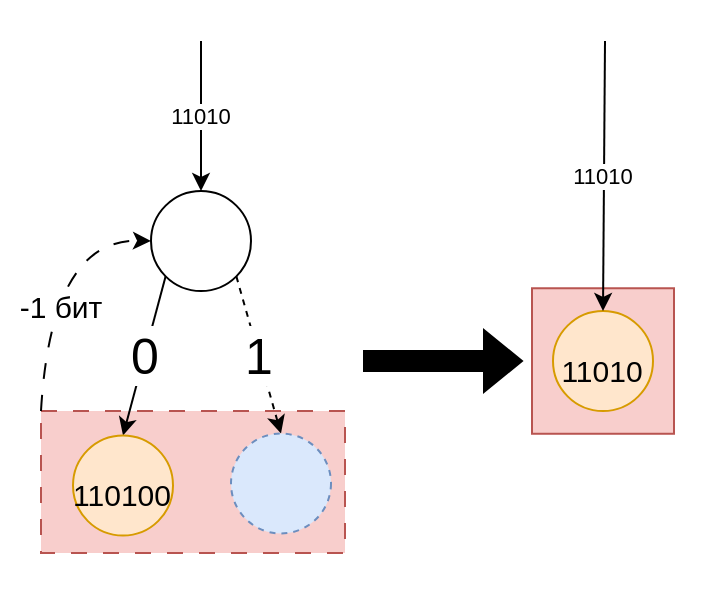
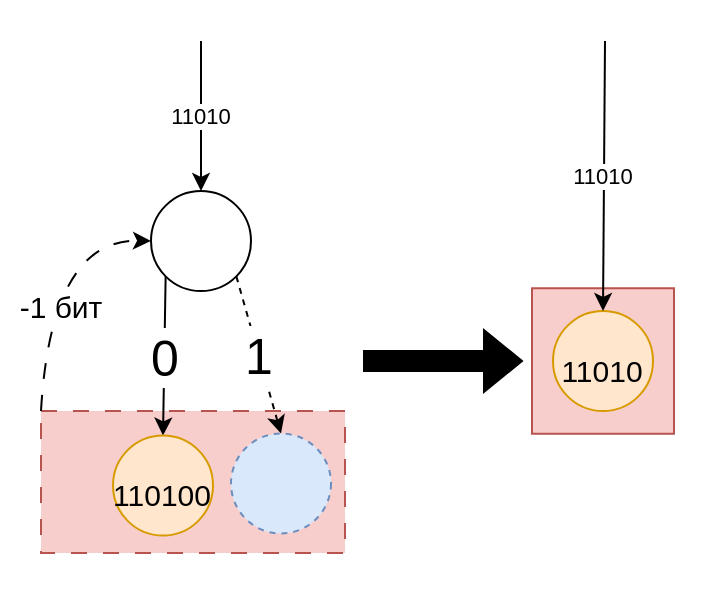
node "110100": moved (123, 486) -> (163, 486)
